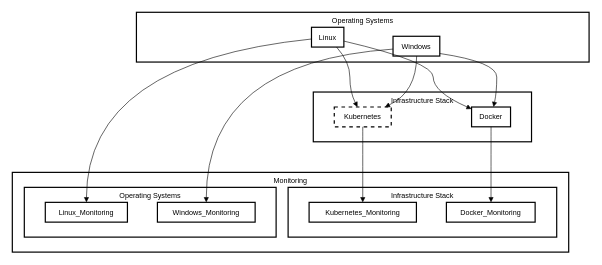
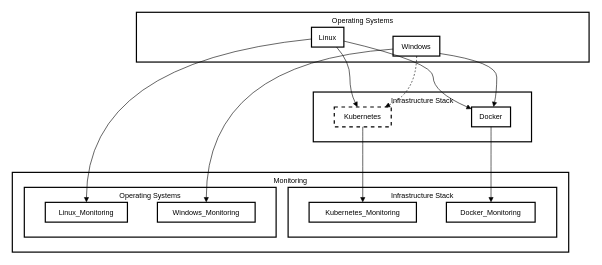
edge "Windows" -> "Kubernetes": style solid -> dashed
